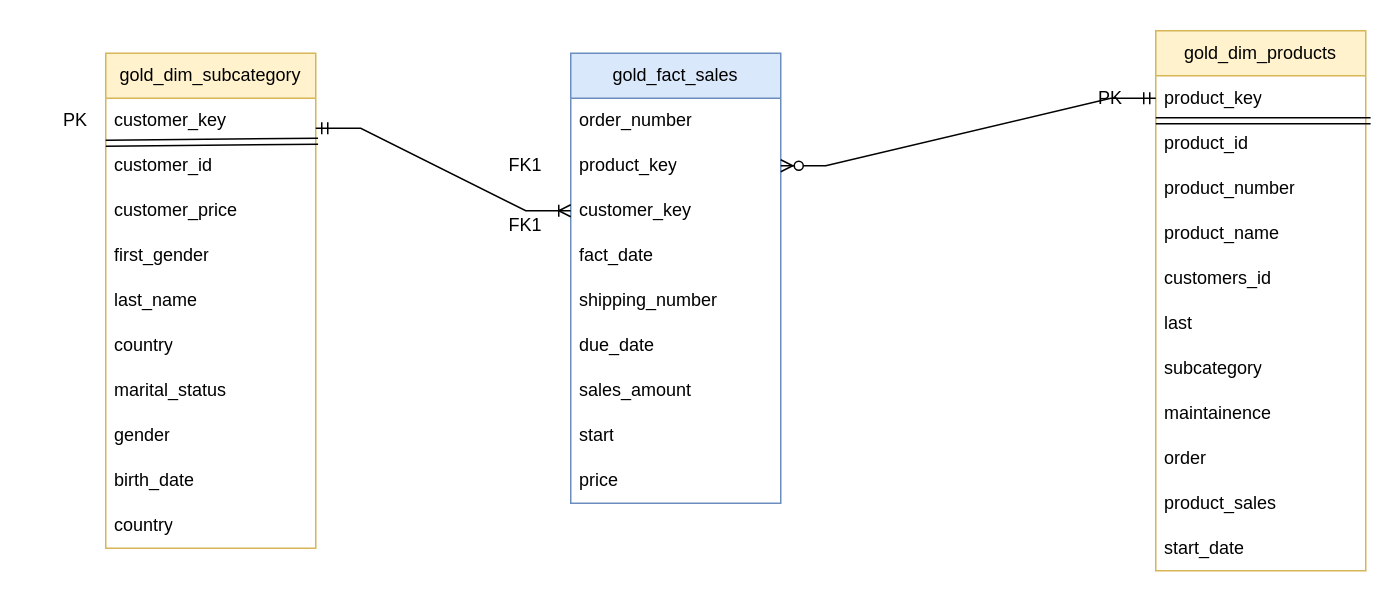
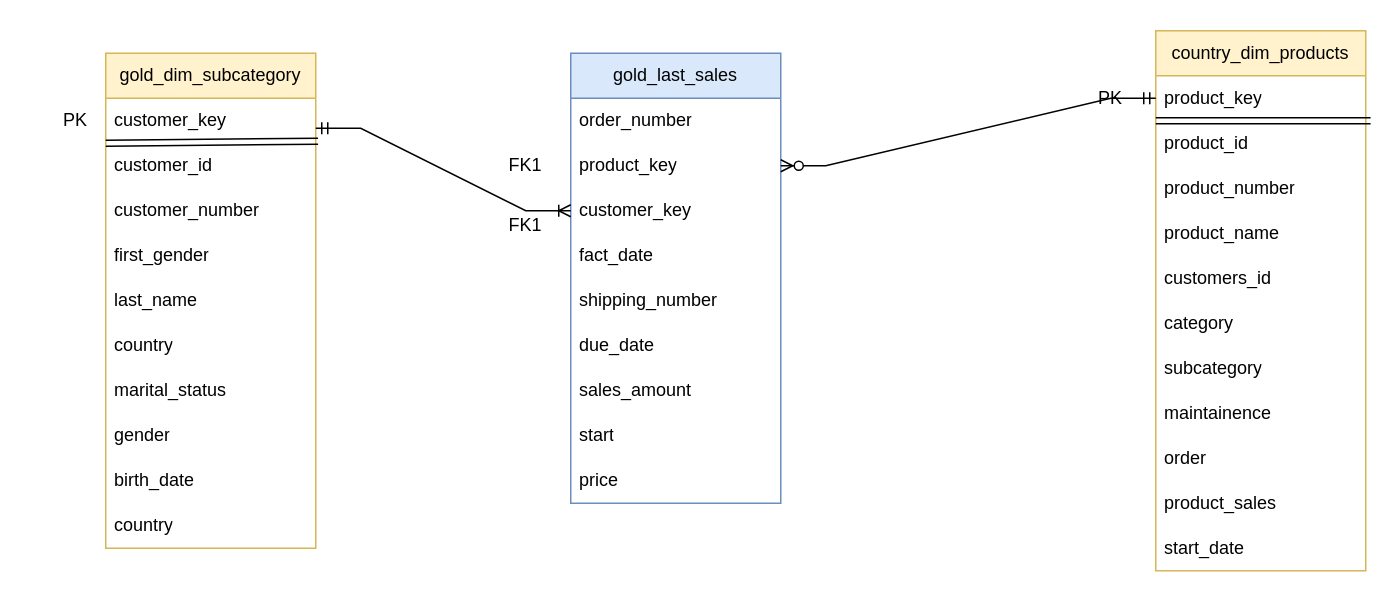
node "gold_dim_products": label "gold_dim_products" -> "country_dim_products"
node "gold_fact_sales": label "gold_fact_sales" -> "gold_last_sales"
node "customer_price": label "customer_price" -> "customer_number"
node "last": label "last" -> "category"
